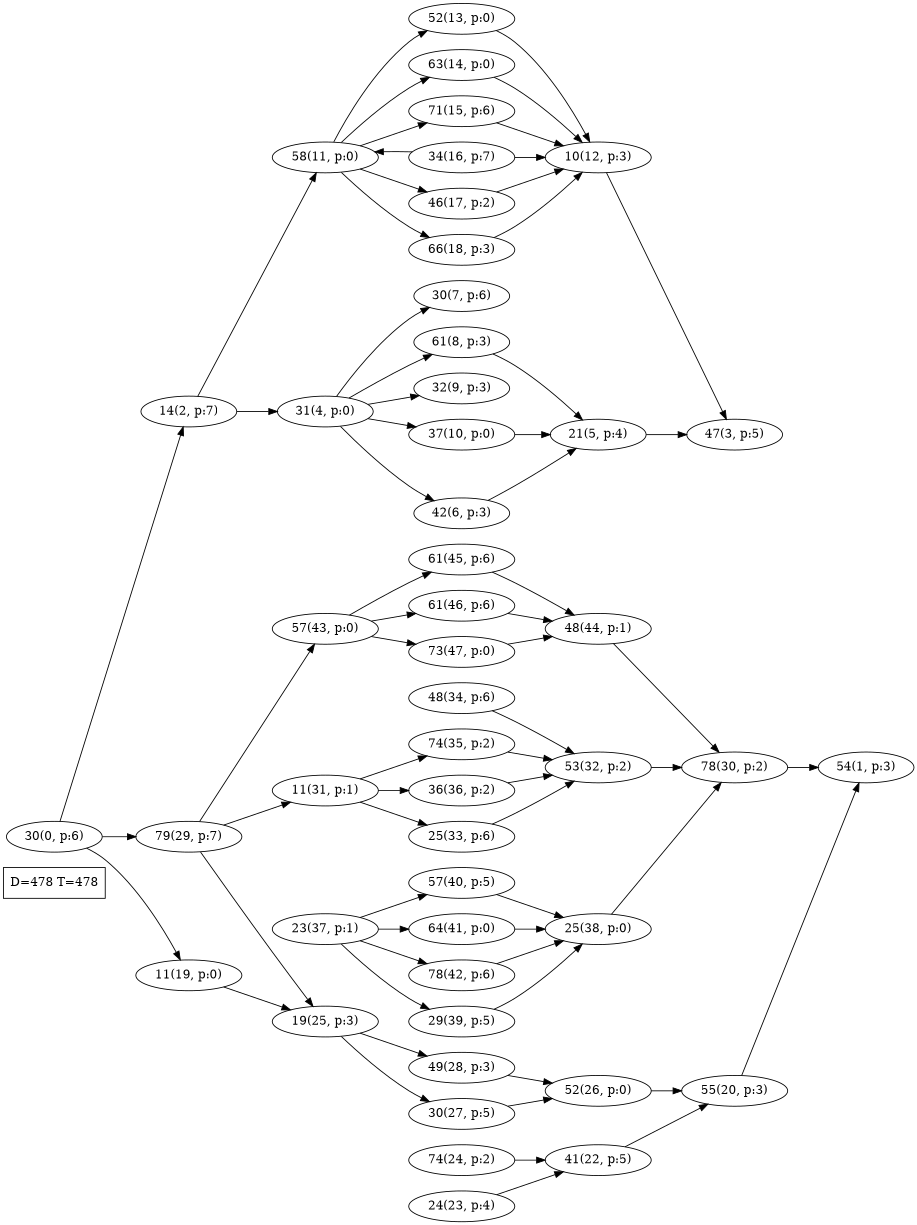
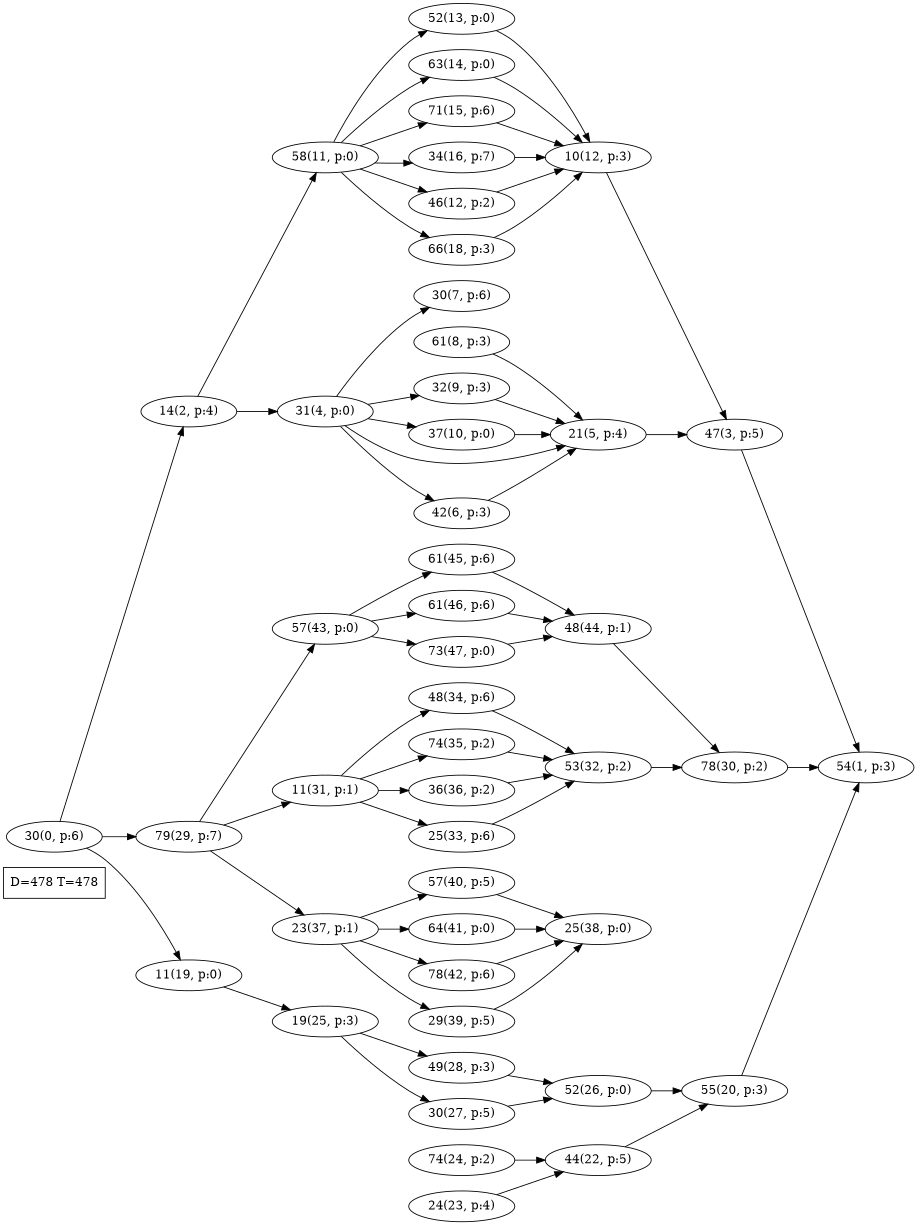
edge "34(16, p:7)" -> "58(11, p:0)": reversed
node "46(17, p:2)": label "46(17, p:2)" -> "46(12, p:2)"
edge "31(4, p:0)" -> "61(8, p:3)": now "31(4, p:0)" -> "21(5, p:4)"
edge "32(9, p:3)" -> "21(5, p:4)": added
node "14(2, p:7)": label "14(2, p:7)" -> "14(2, p:4)"
edge "47(3, p:5)" -> "54(1, p:3)": added
edge "11(31, p:1)" -> "48(34, p:6)": added
edge "25(38, p:0)" -> "78(30, p:2)": removed
edge "79(29, p:7)" -> "19(25, p:3)": now "79(29, p:7)" -> "23(37, p:1)"
node "41(22, p:5)": label "41(22, p:5)" -> "44(22, p:5)"
